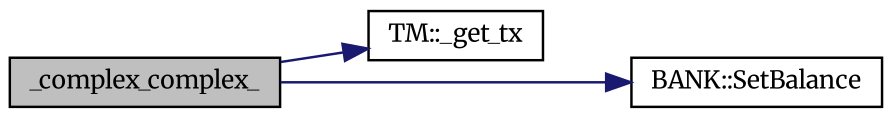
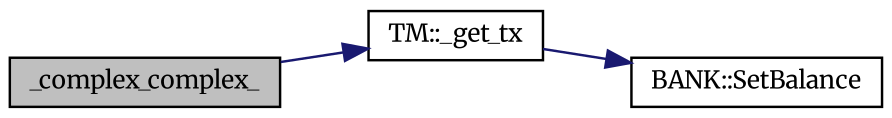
edge "_complex_complex_" -> "BANK::SetBalance": now "TM::_get_tx" -> "BANK::SetBalance"
